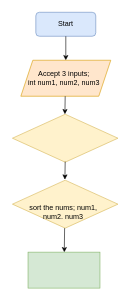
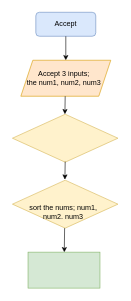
node "Start": label "Start" -> "Accept"
node "Accept 3 inputs; int num1, num2, num3": label "Accept 3 inputs; int num1, num2, num3" -> "Accept 3 inputs; the num1, num2, num3"
